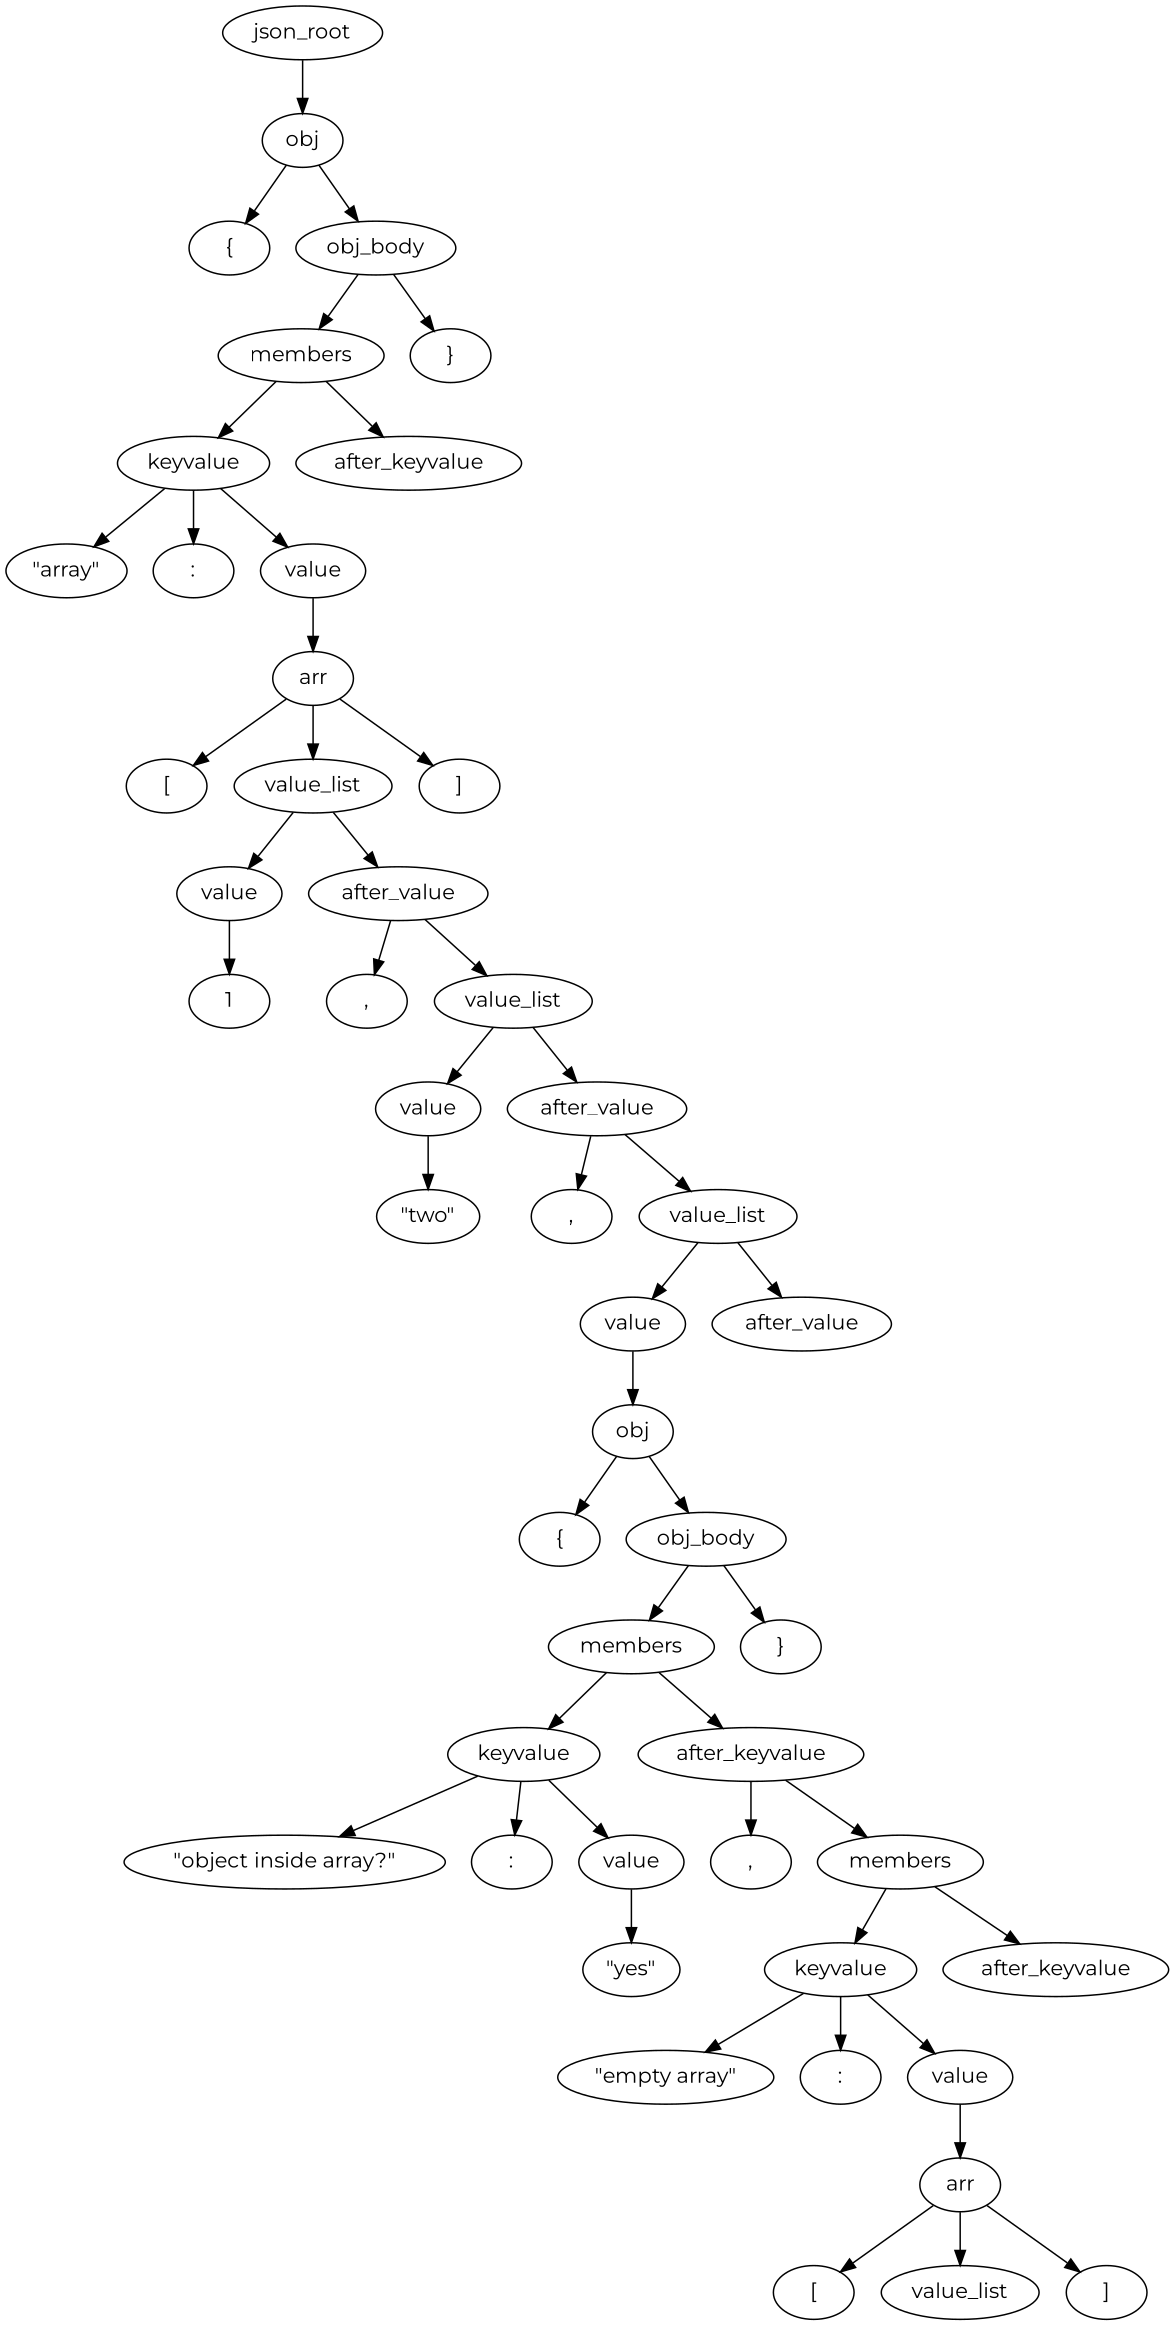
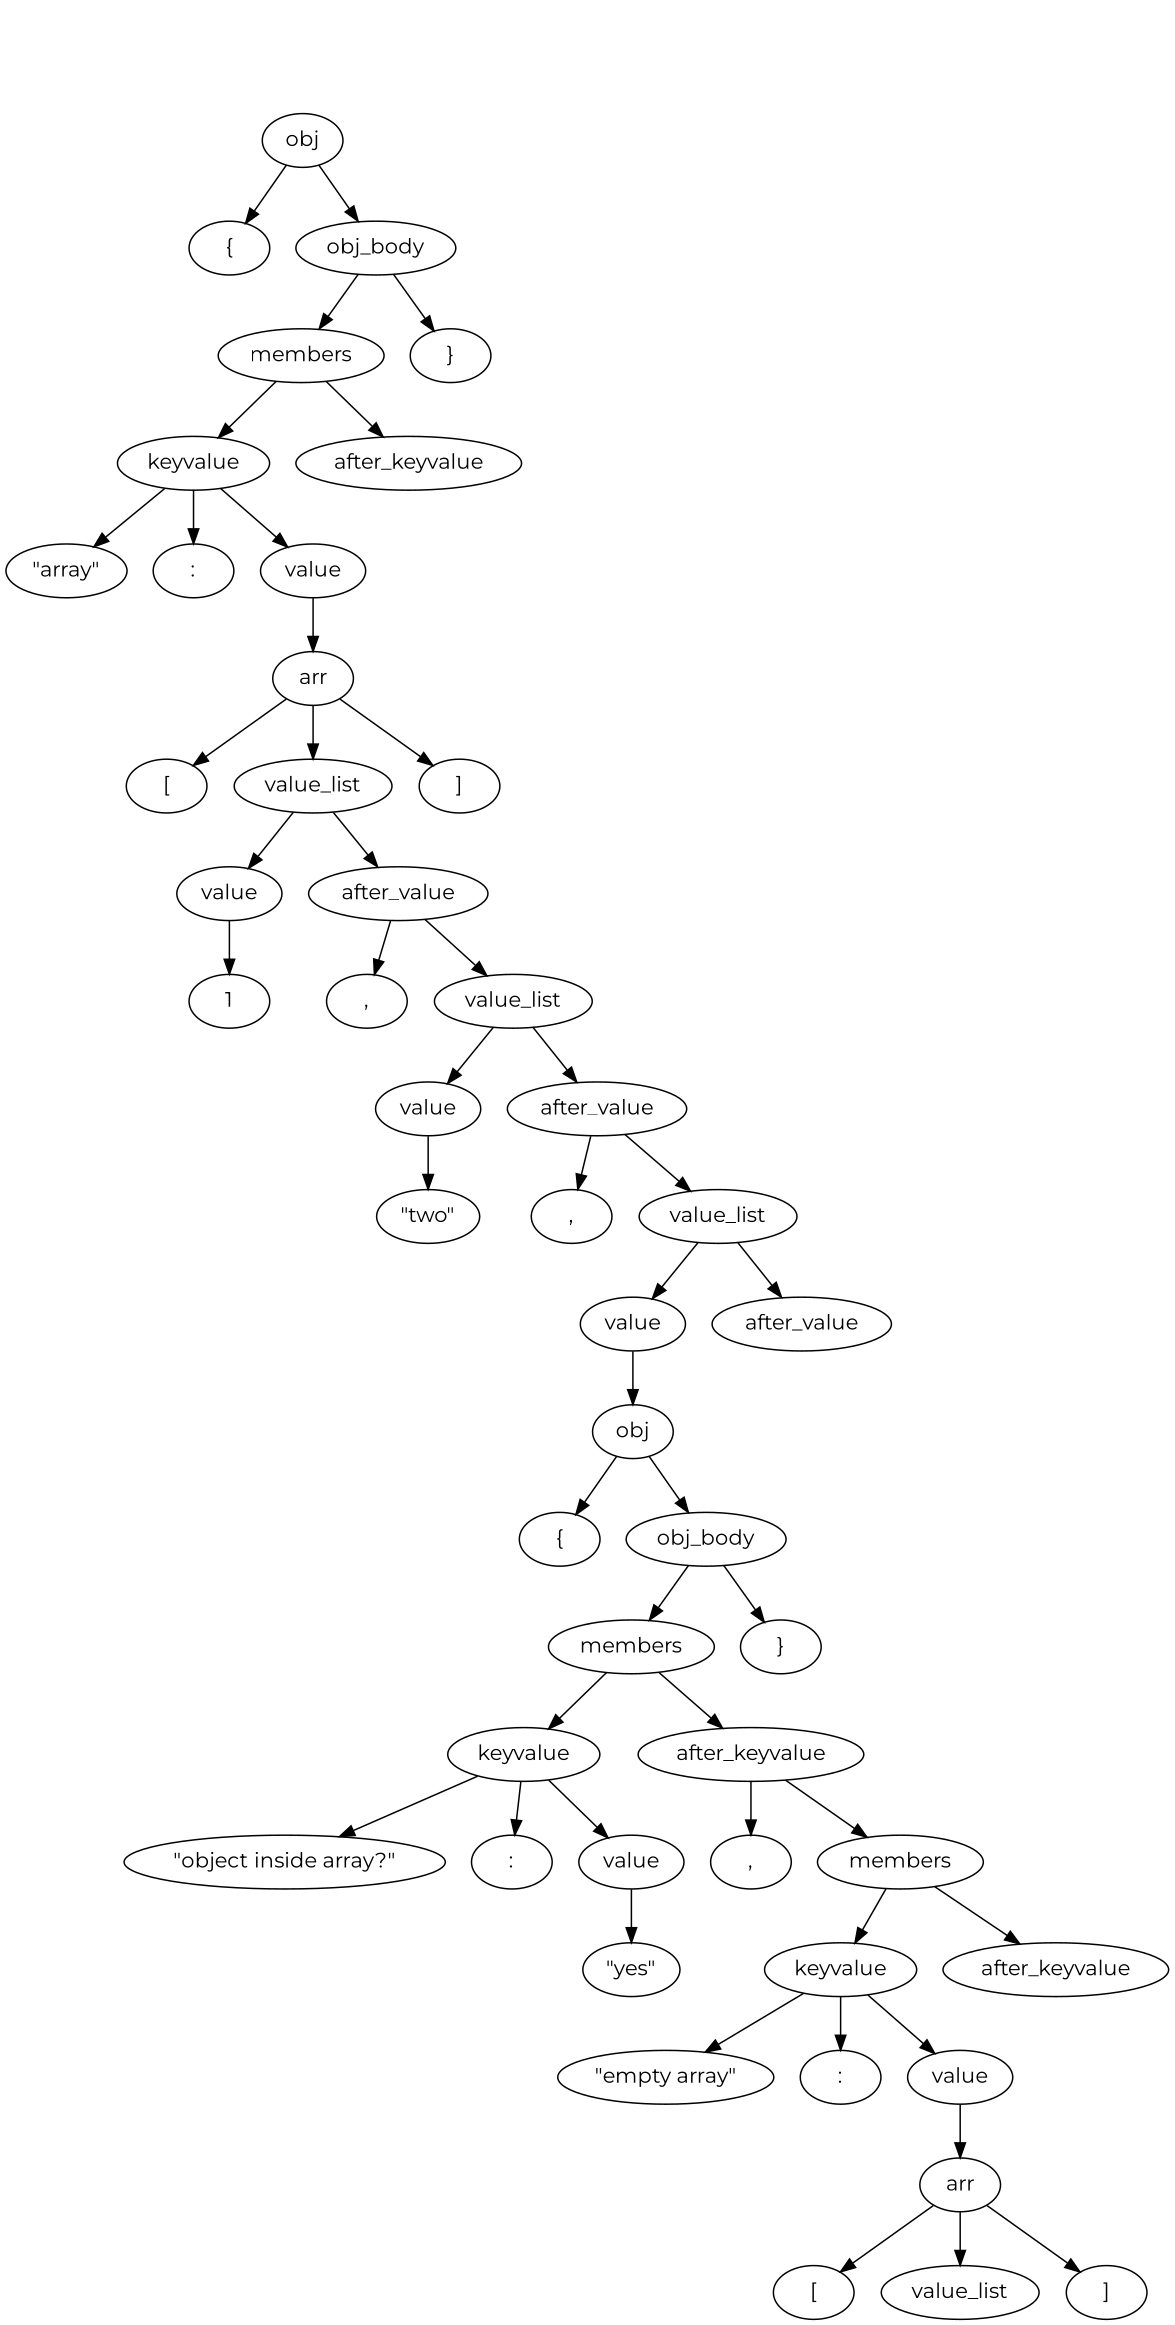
node "json_root": removed
